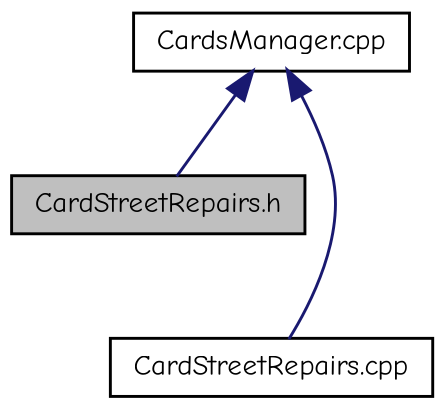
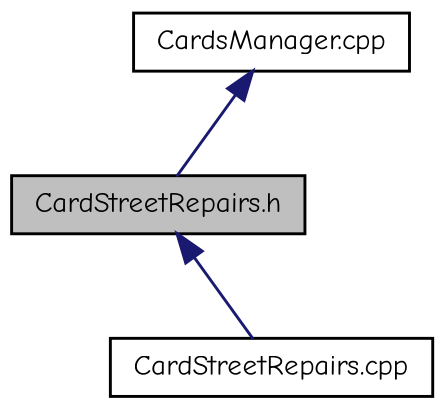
edge "CardStreetRepairs.cpp" -> "CardsManager.cpp": now "CardStreetRepairs.cpp" -> "CardStreetRepairs.h"
